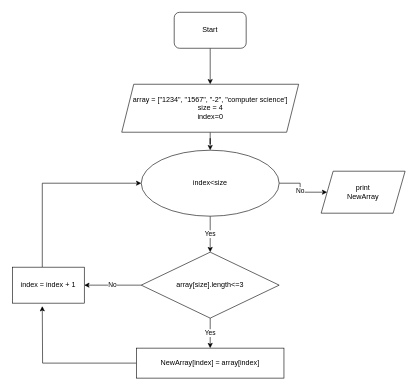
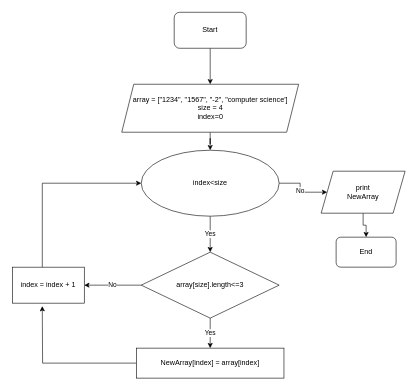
edge "print NewArray" -> "End": added
node "End": added
